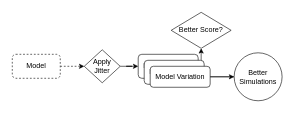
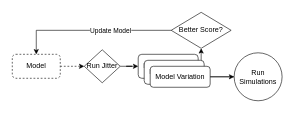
edge "Better Score?" -> "Model": added, label "Update Model"
node "Apply Jitter": label "Apply Jitter" -> "Run Jitter"
node "Better Simulations": label "Better Simulations" -> "Run Simulations"
